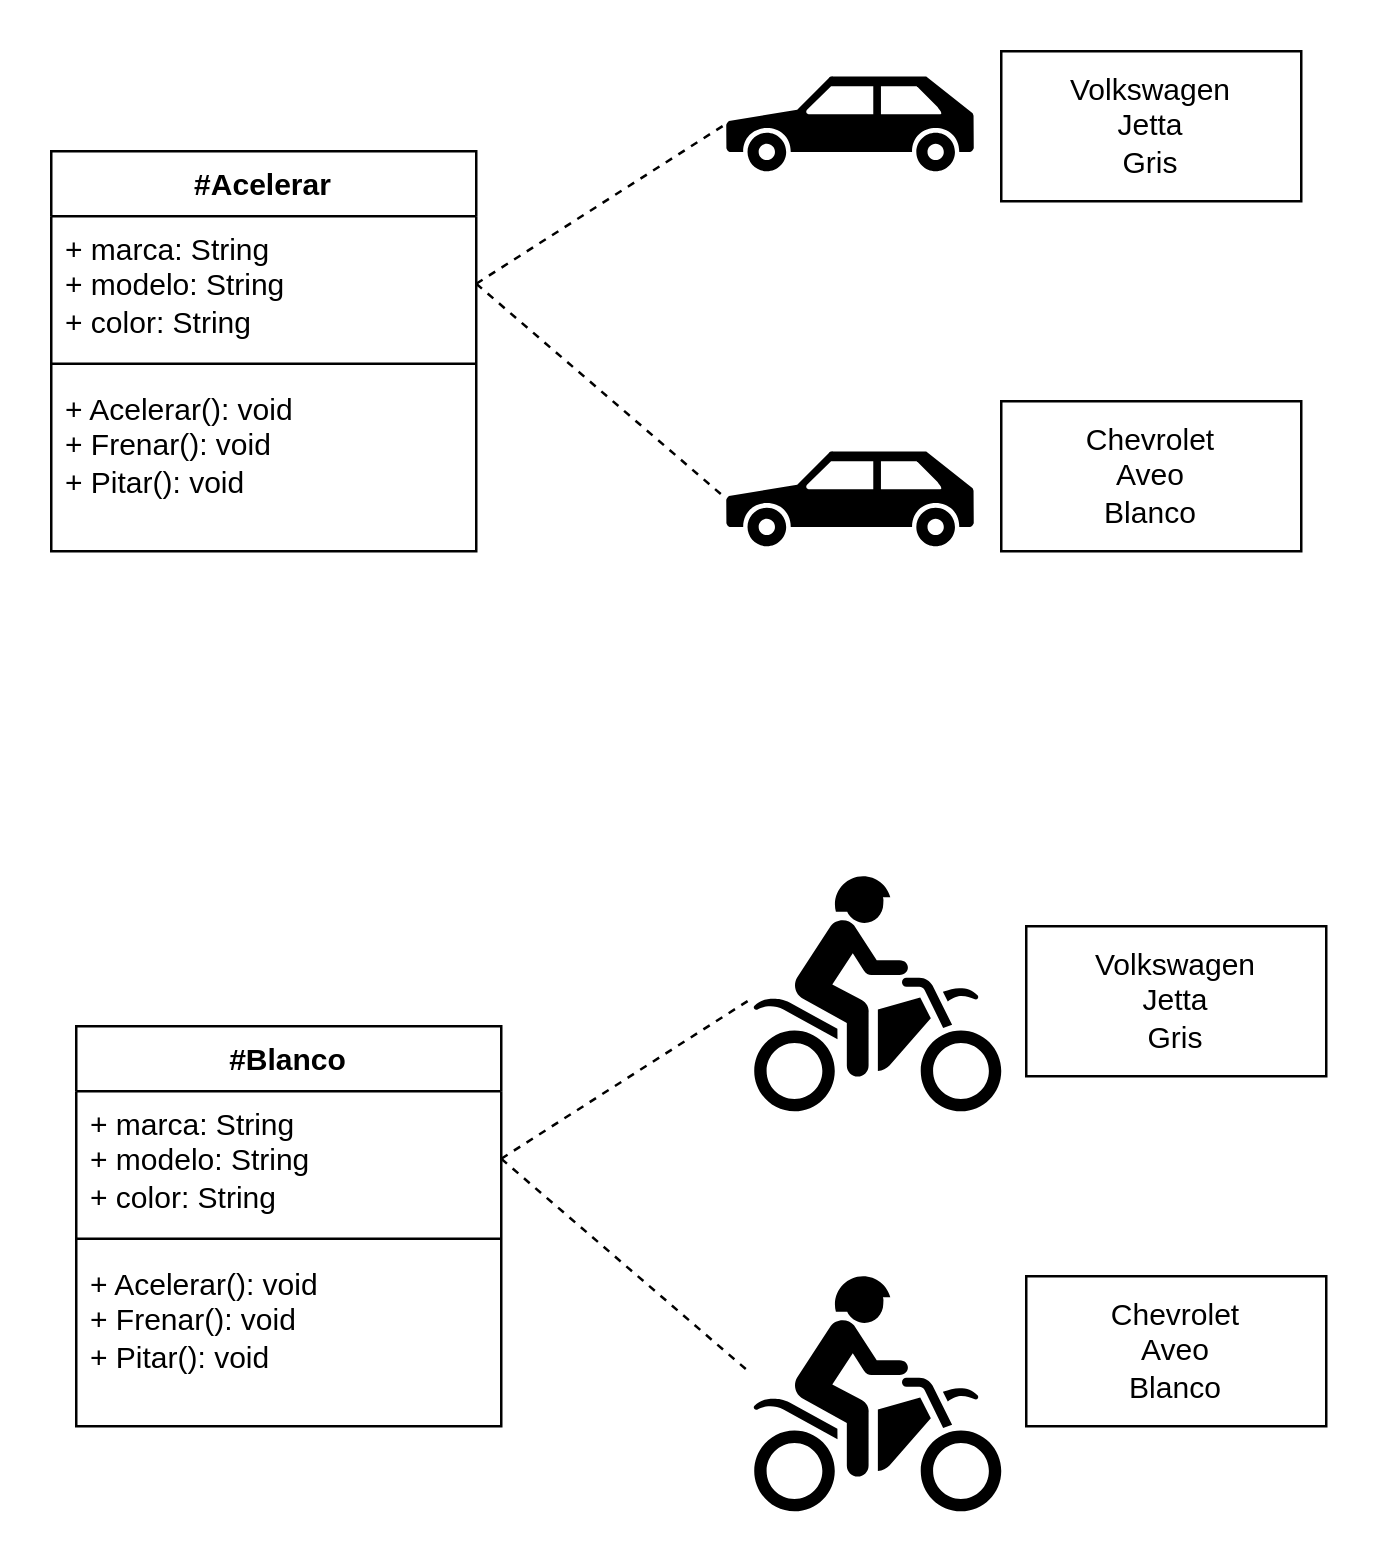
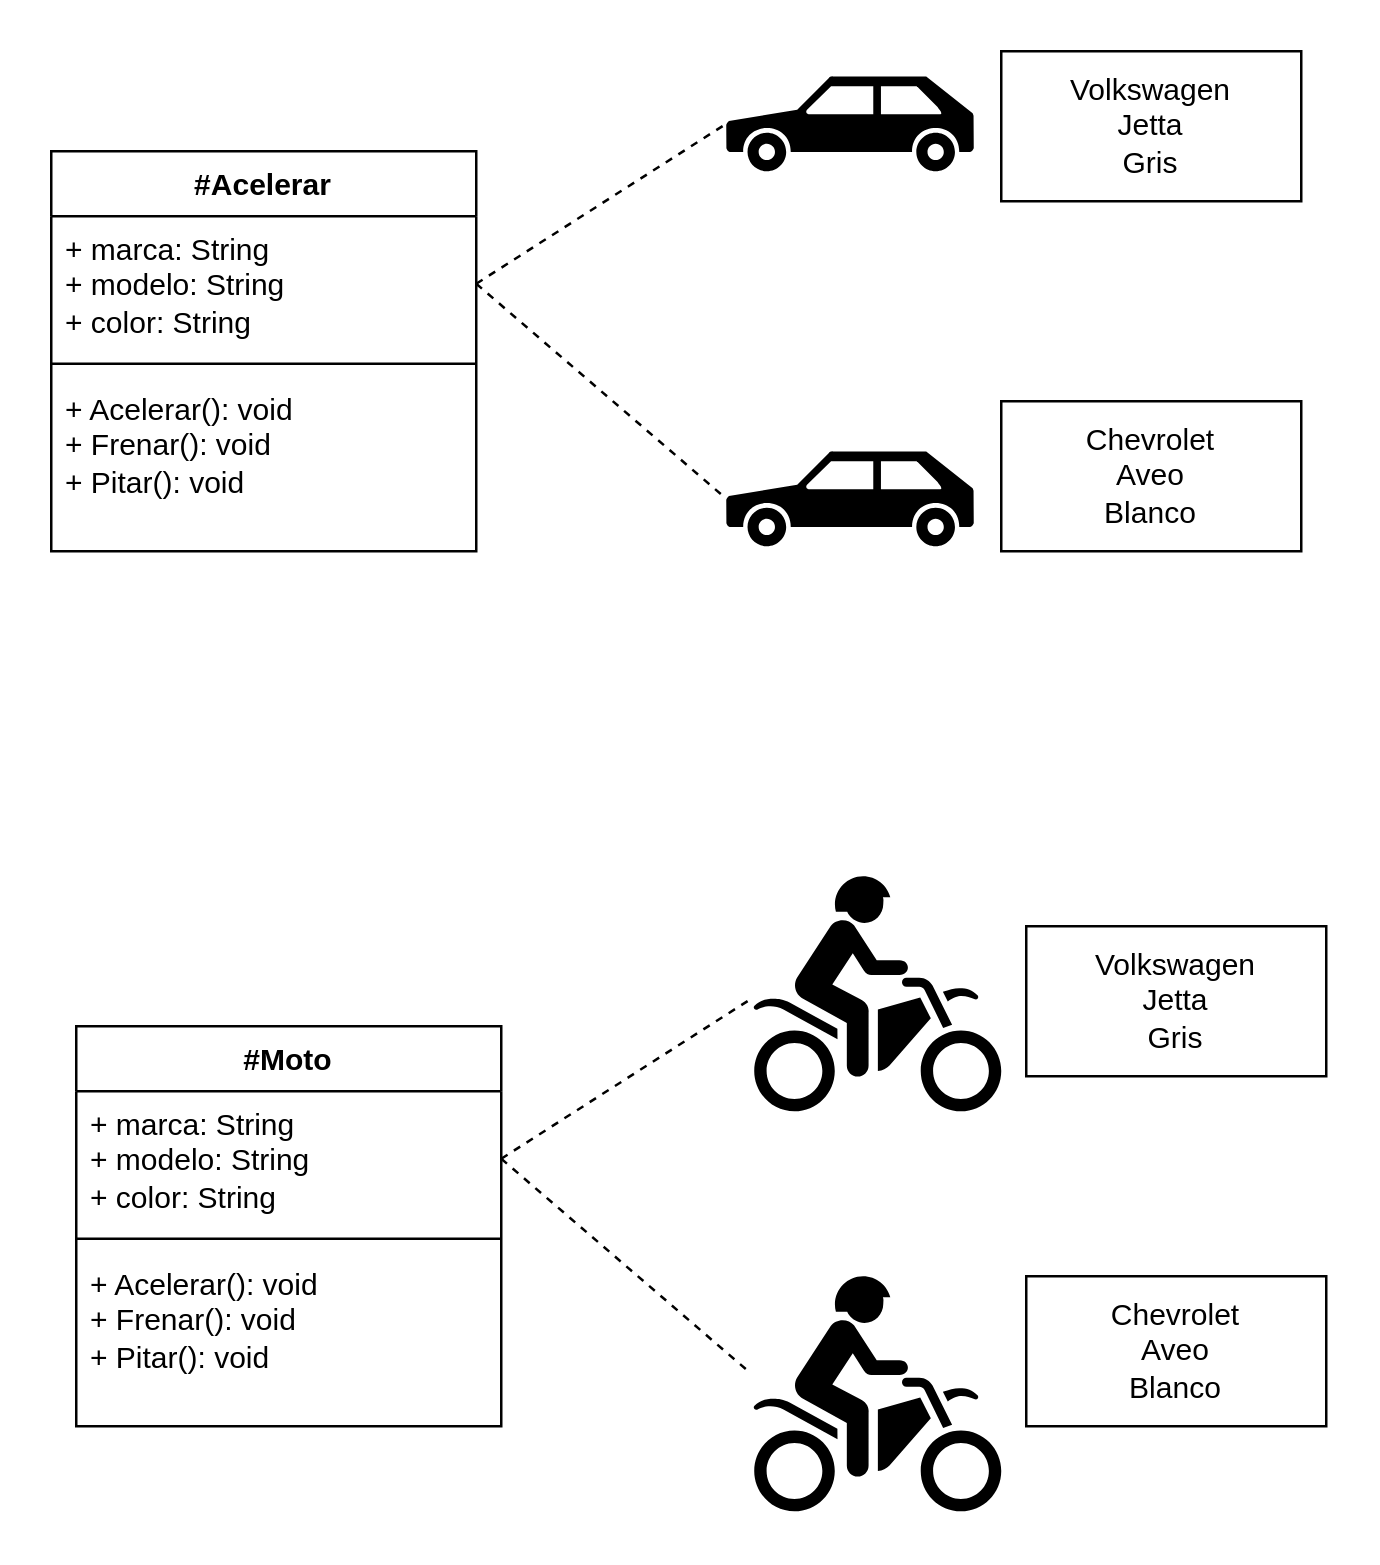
node "#Blanco": label "#Blanco" -> "#Moto"
